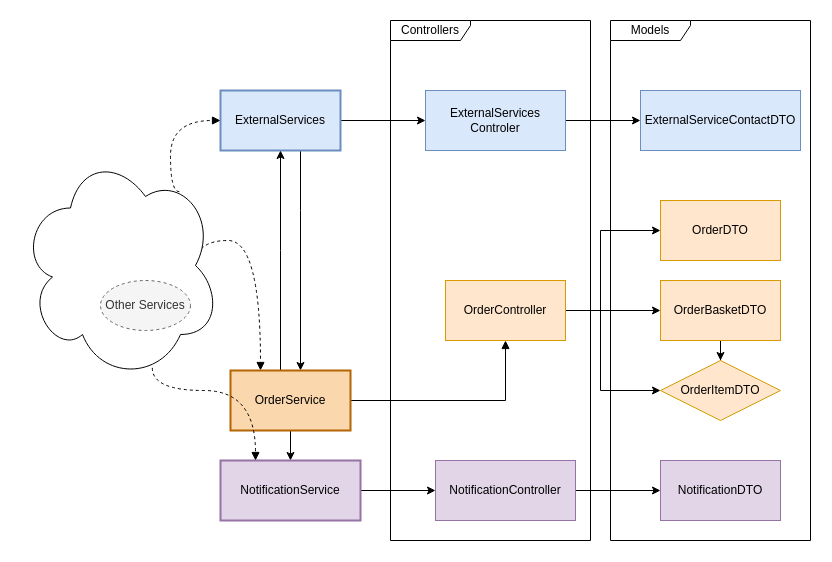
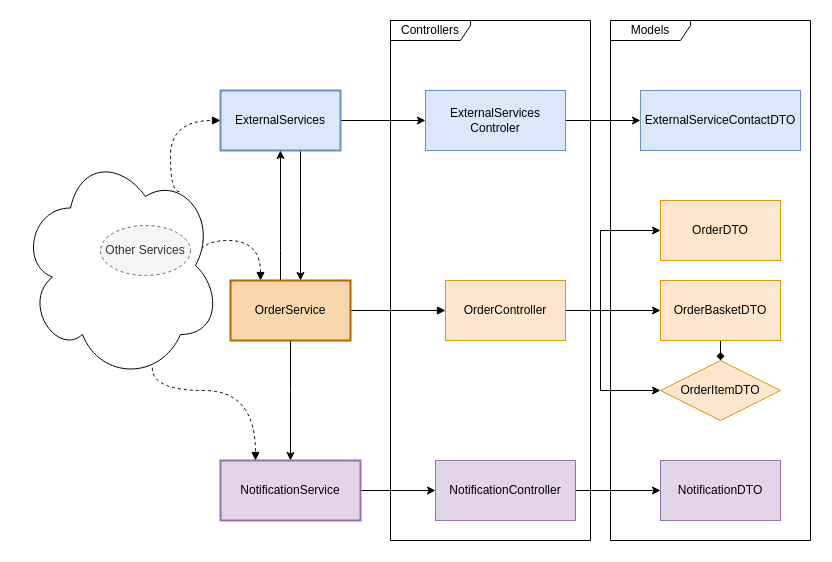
node "Other Services": moved (146, 306) -> (146, 251)
edge "OrderBasketDTO" -> "OrderItemDTO": arrowhead classic -> diamond
node "OrderService": moved (291, 401) -> (291, 311)
